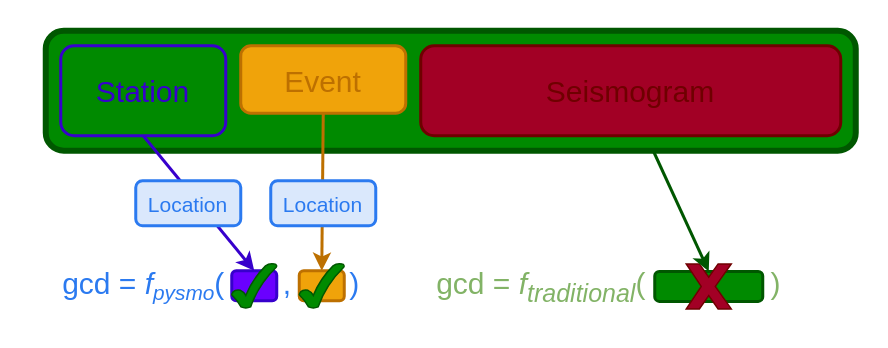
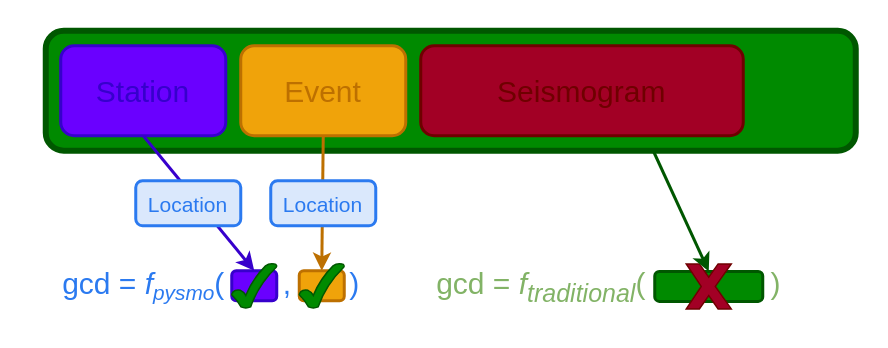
node "Event": size 165x68 -> 165x90
node "Station": fillcolor #008a00 -> #6a00ff
node "Seismogram": size 420x90 -> 323x90
